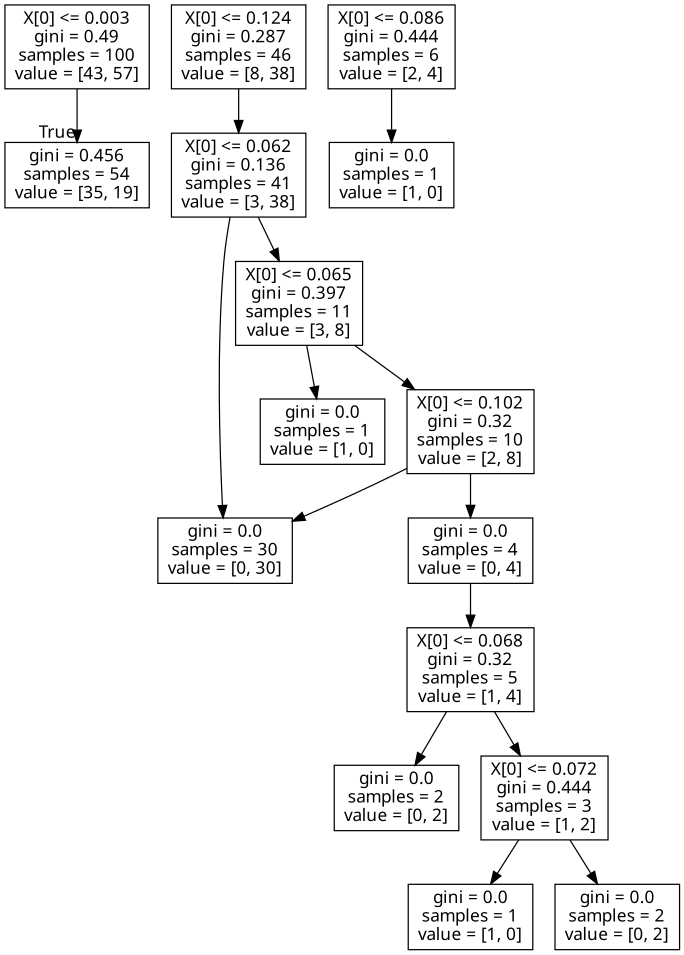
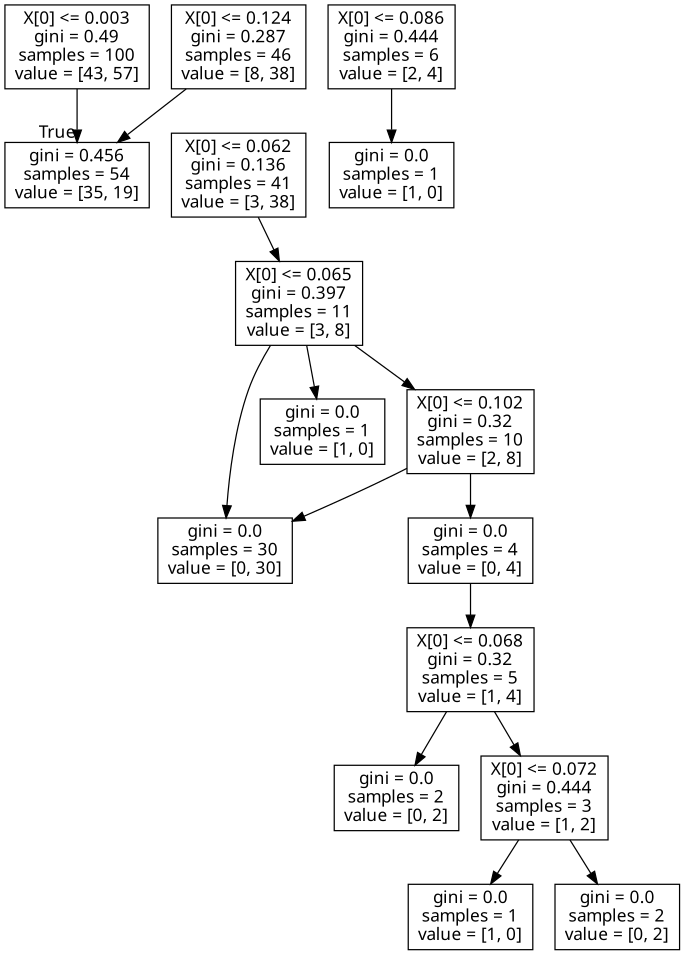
edge "X[0] <= 0.124 gini = 0.287 samples = 46 value = [8, 38]" -> "X[0] <= 0.062 gini = 0.136 samples = 41 value = [3, 38]": now "X[0] <= 0.124 gini = 0.287 samples = 46 value = [8, 38]" -> "gini = 0.456 samples = 54 value = [35, 19]"
edge "X[0] <= 0.062 gini = 0.136 samples = 41 value = [3, 38]" -> "gini = 0.0 samples = 30 value = [0, 30]": now "X[0] <= 0.065 gini = 0.397 samples = 11 value = [3, 8]" -> "gini = 0.0 samples = 30 value = [0, 30]"
